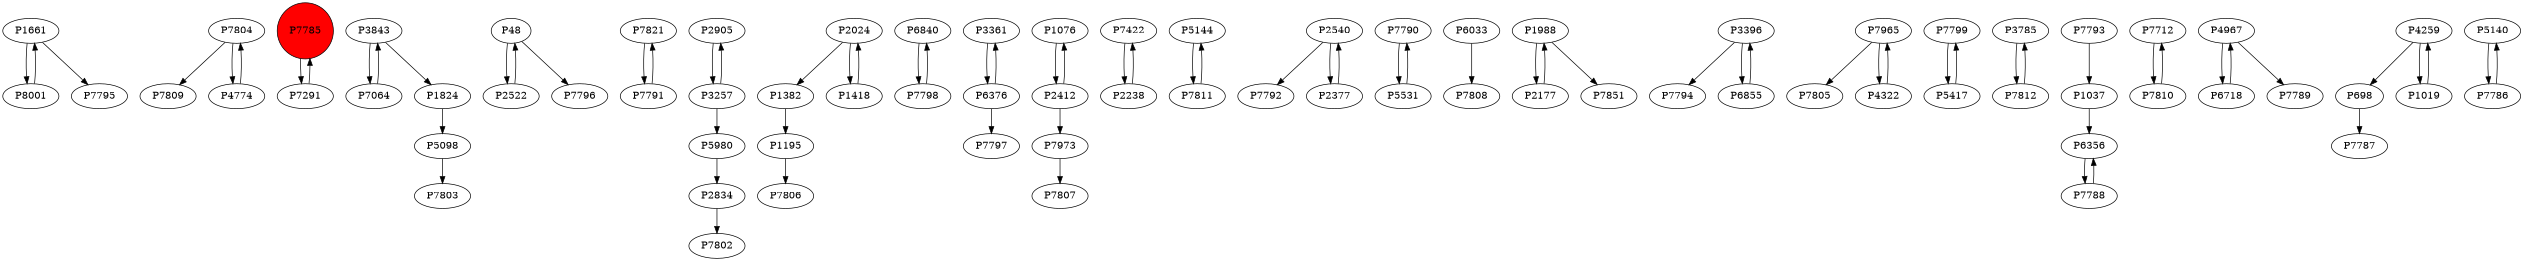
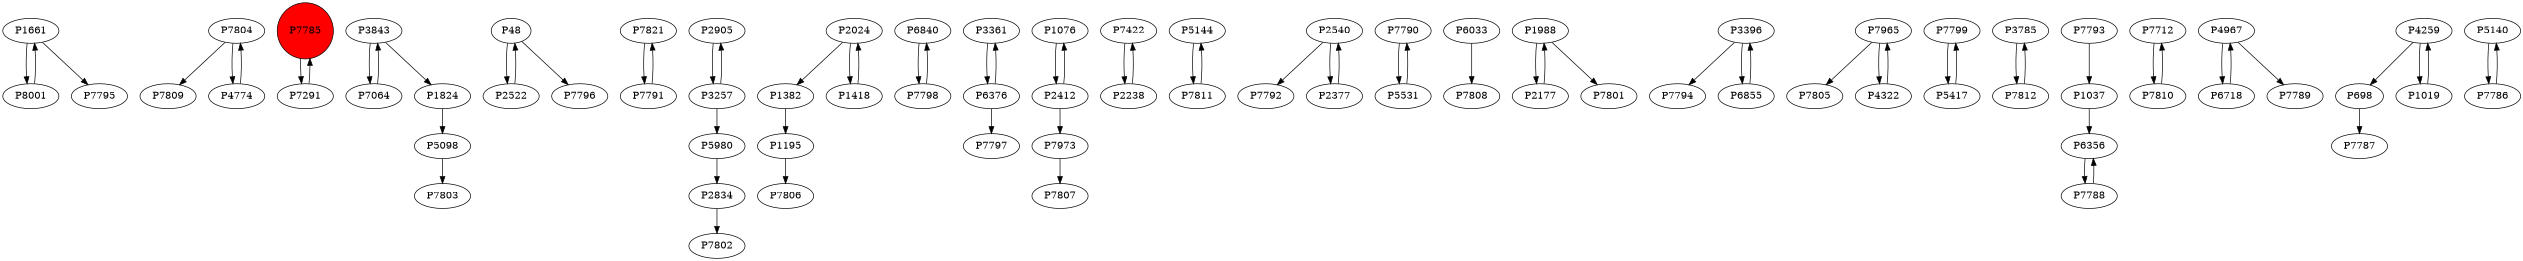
node "P7851": label "P7851" -> "P7801"
